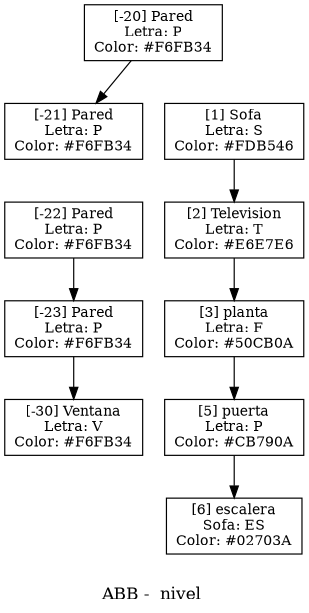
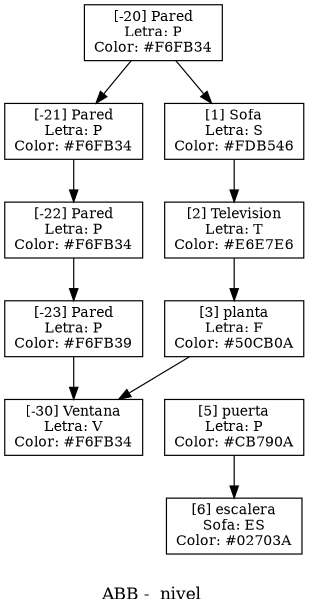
edge "[-20] Pared Letra: P Color: #F6FB34" -> "[1] Sofa Letra: S Color: #FDB546": added
edge "[-21] Pared Letra: P Color: #F6FB34" -> "[-22] Pared Letra: P Color: #F6FB34": added
node "[-23] Pared Letra: P Color: #F6FB34": label "[-23] Pared Letra: P Color: #F6FB34" -> "[-23] Pared Letra: P Color: #F6FB39"
edge "[3] planta Letra: F Color: #50CB0A" -> "[5] puerta Letra: P Color: #CB790A": now "[3] planta Letra: F Color: #50CB0A" -> "[-30] Ventana Letra: V Color: #F6FB34"
